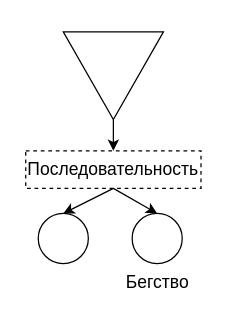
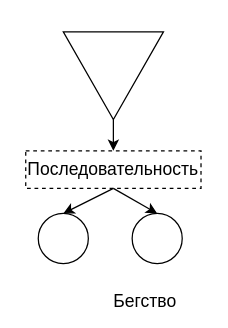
node "Бегство": moved (157, 282) -> (144, 301)
